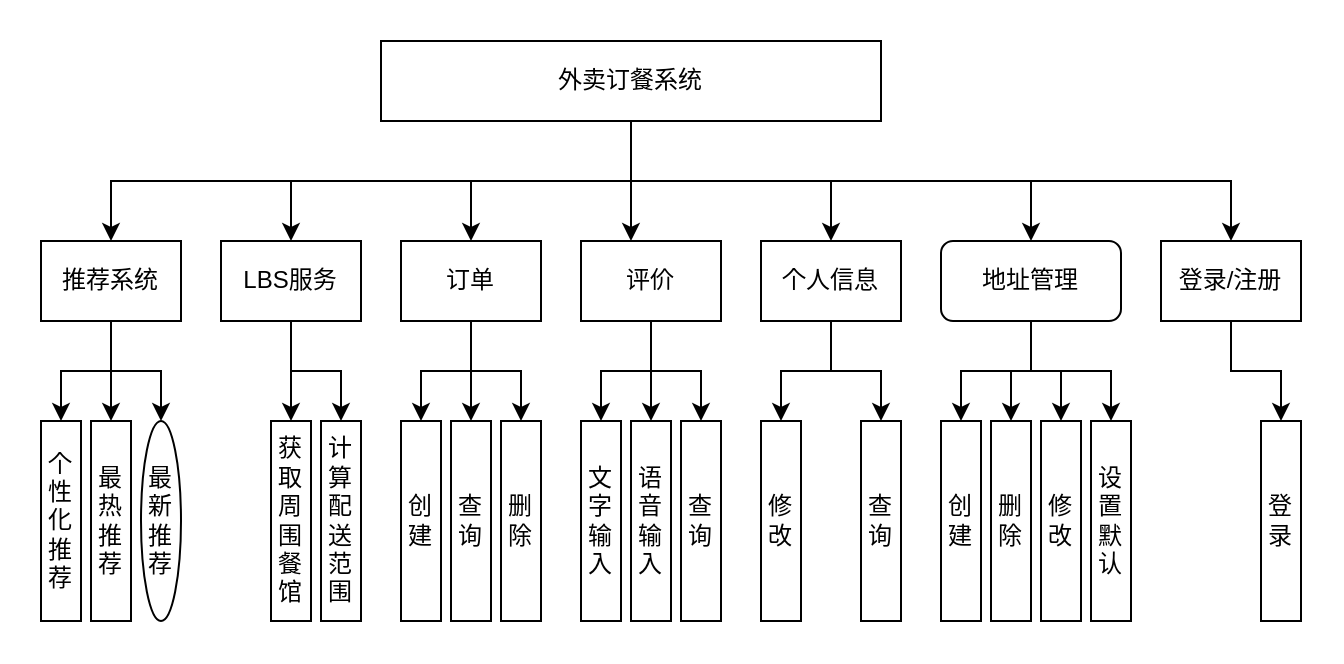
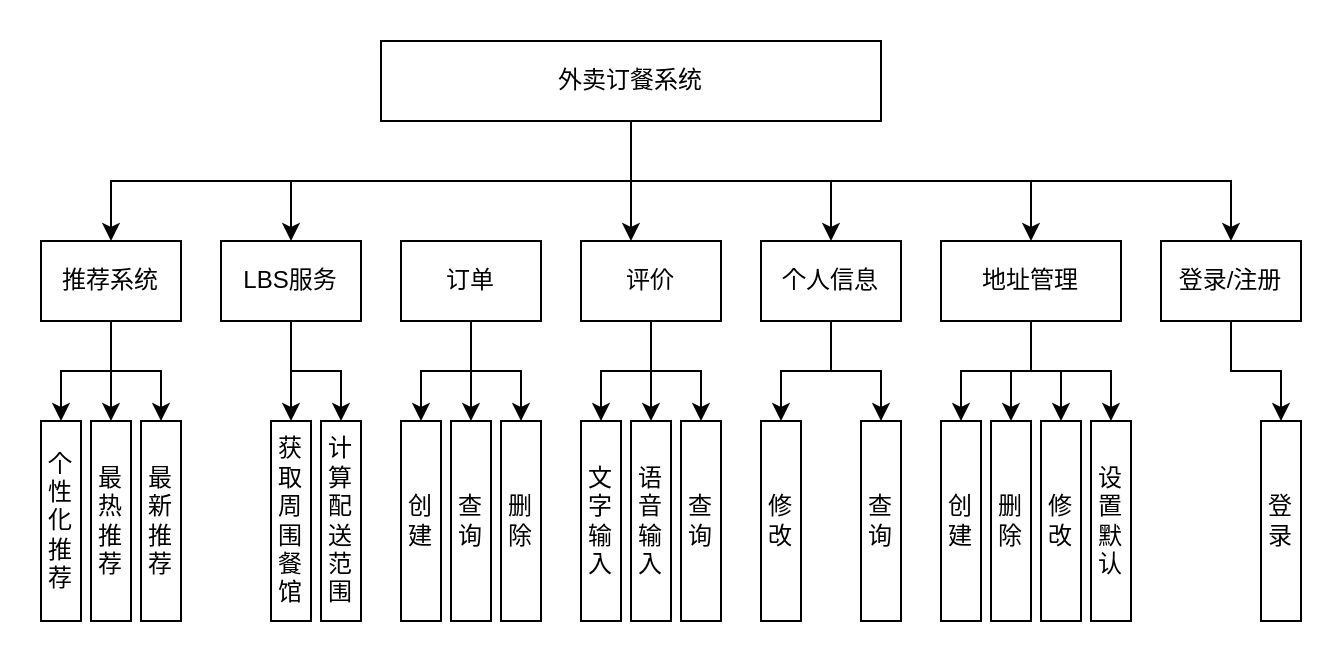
edge "外卖订餐系统" -> "订单": removed
node "地址管理": shape rounded rectangle -> rectangle
node "最新推荐": shape ellipse -> rectangle
